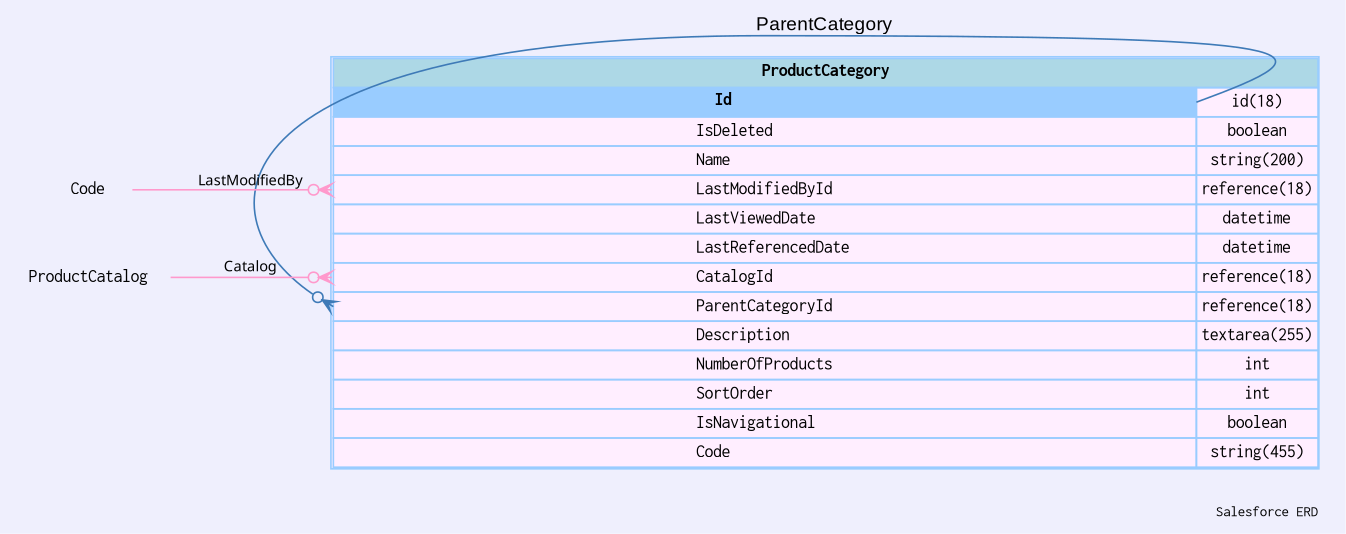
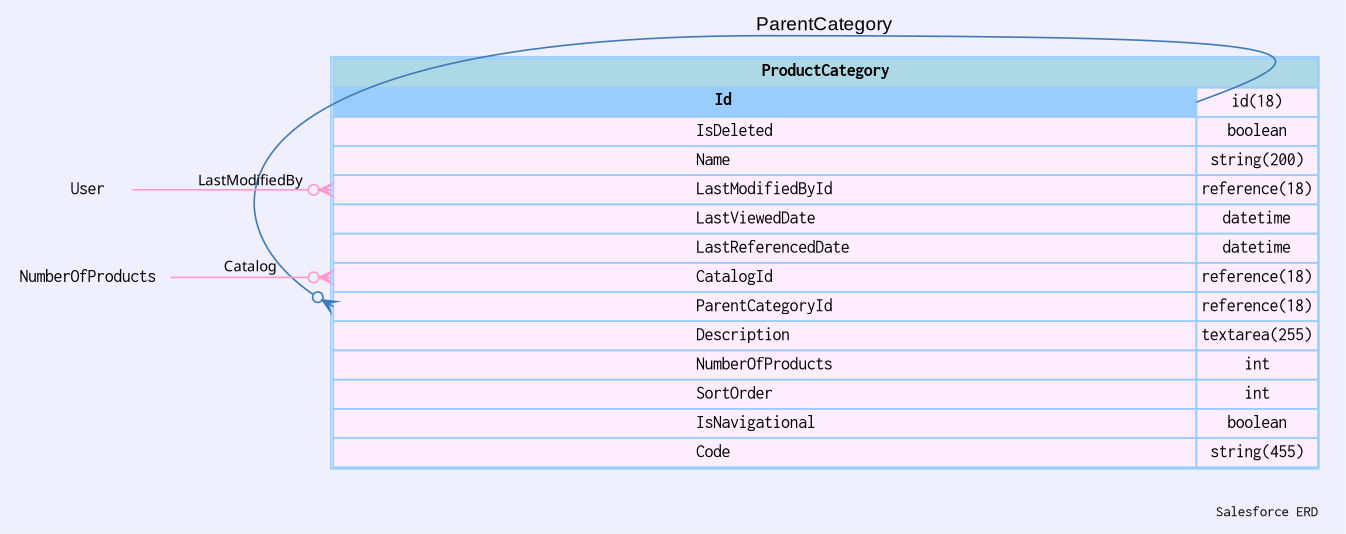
node "Code": label "Code" -> "User"
node "ProductCatalog": label "ProductCatalog" -> "NumberOfProducts"
